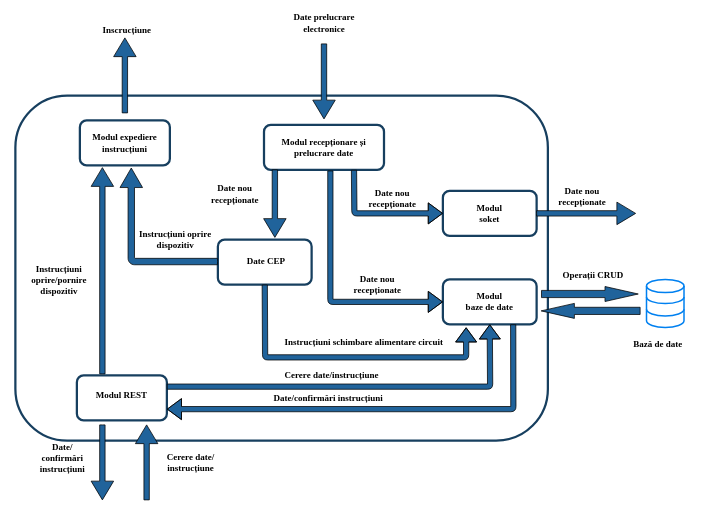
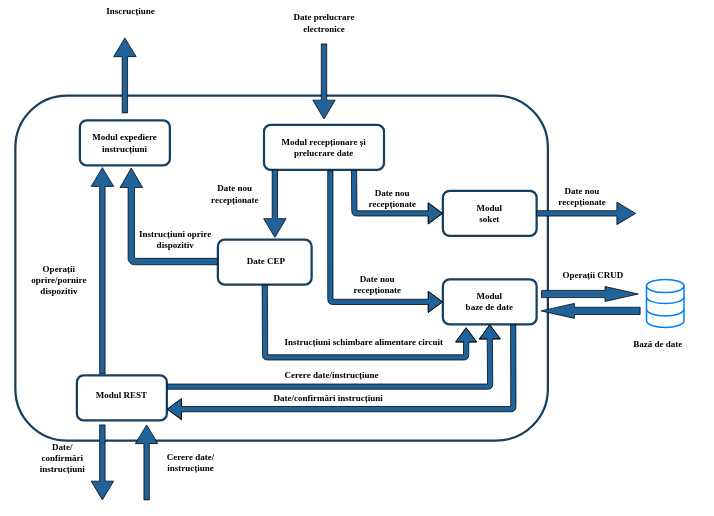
node "Inscrucțiune": moved (127, 30) -> (131, 12)
node "Instrucțiuni oprire/pornire dispozitiv": label "Instrucțiuni oprire/pornire dispozitiv" -> "Operații oprire/pornire dispozitiv"
